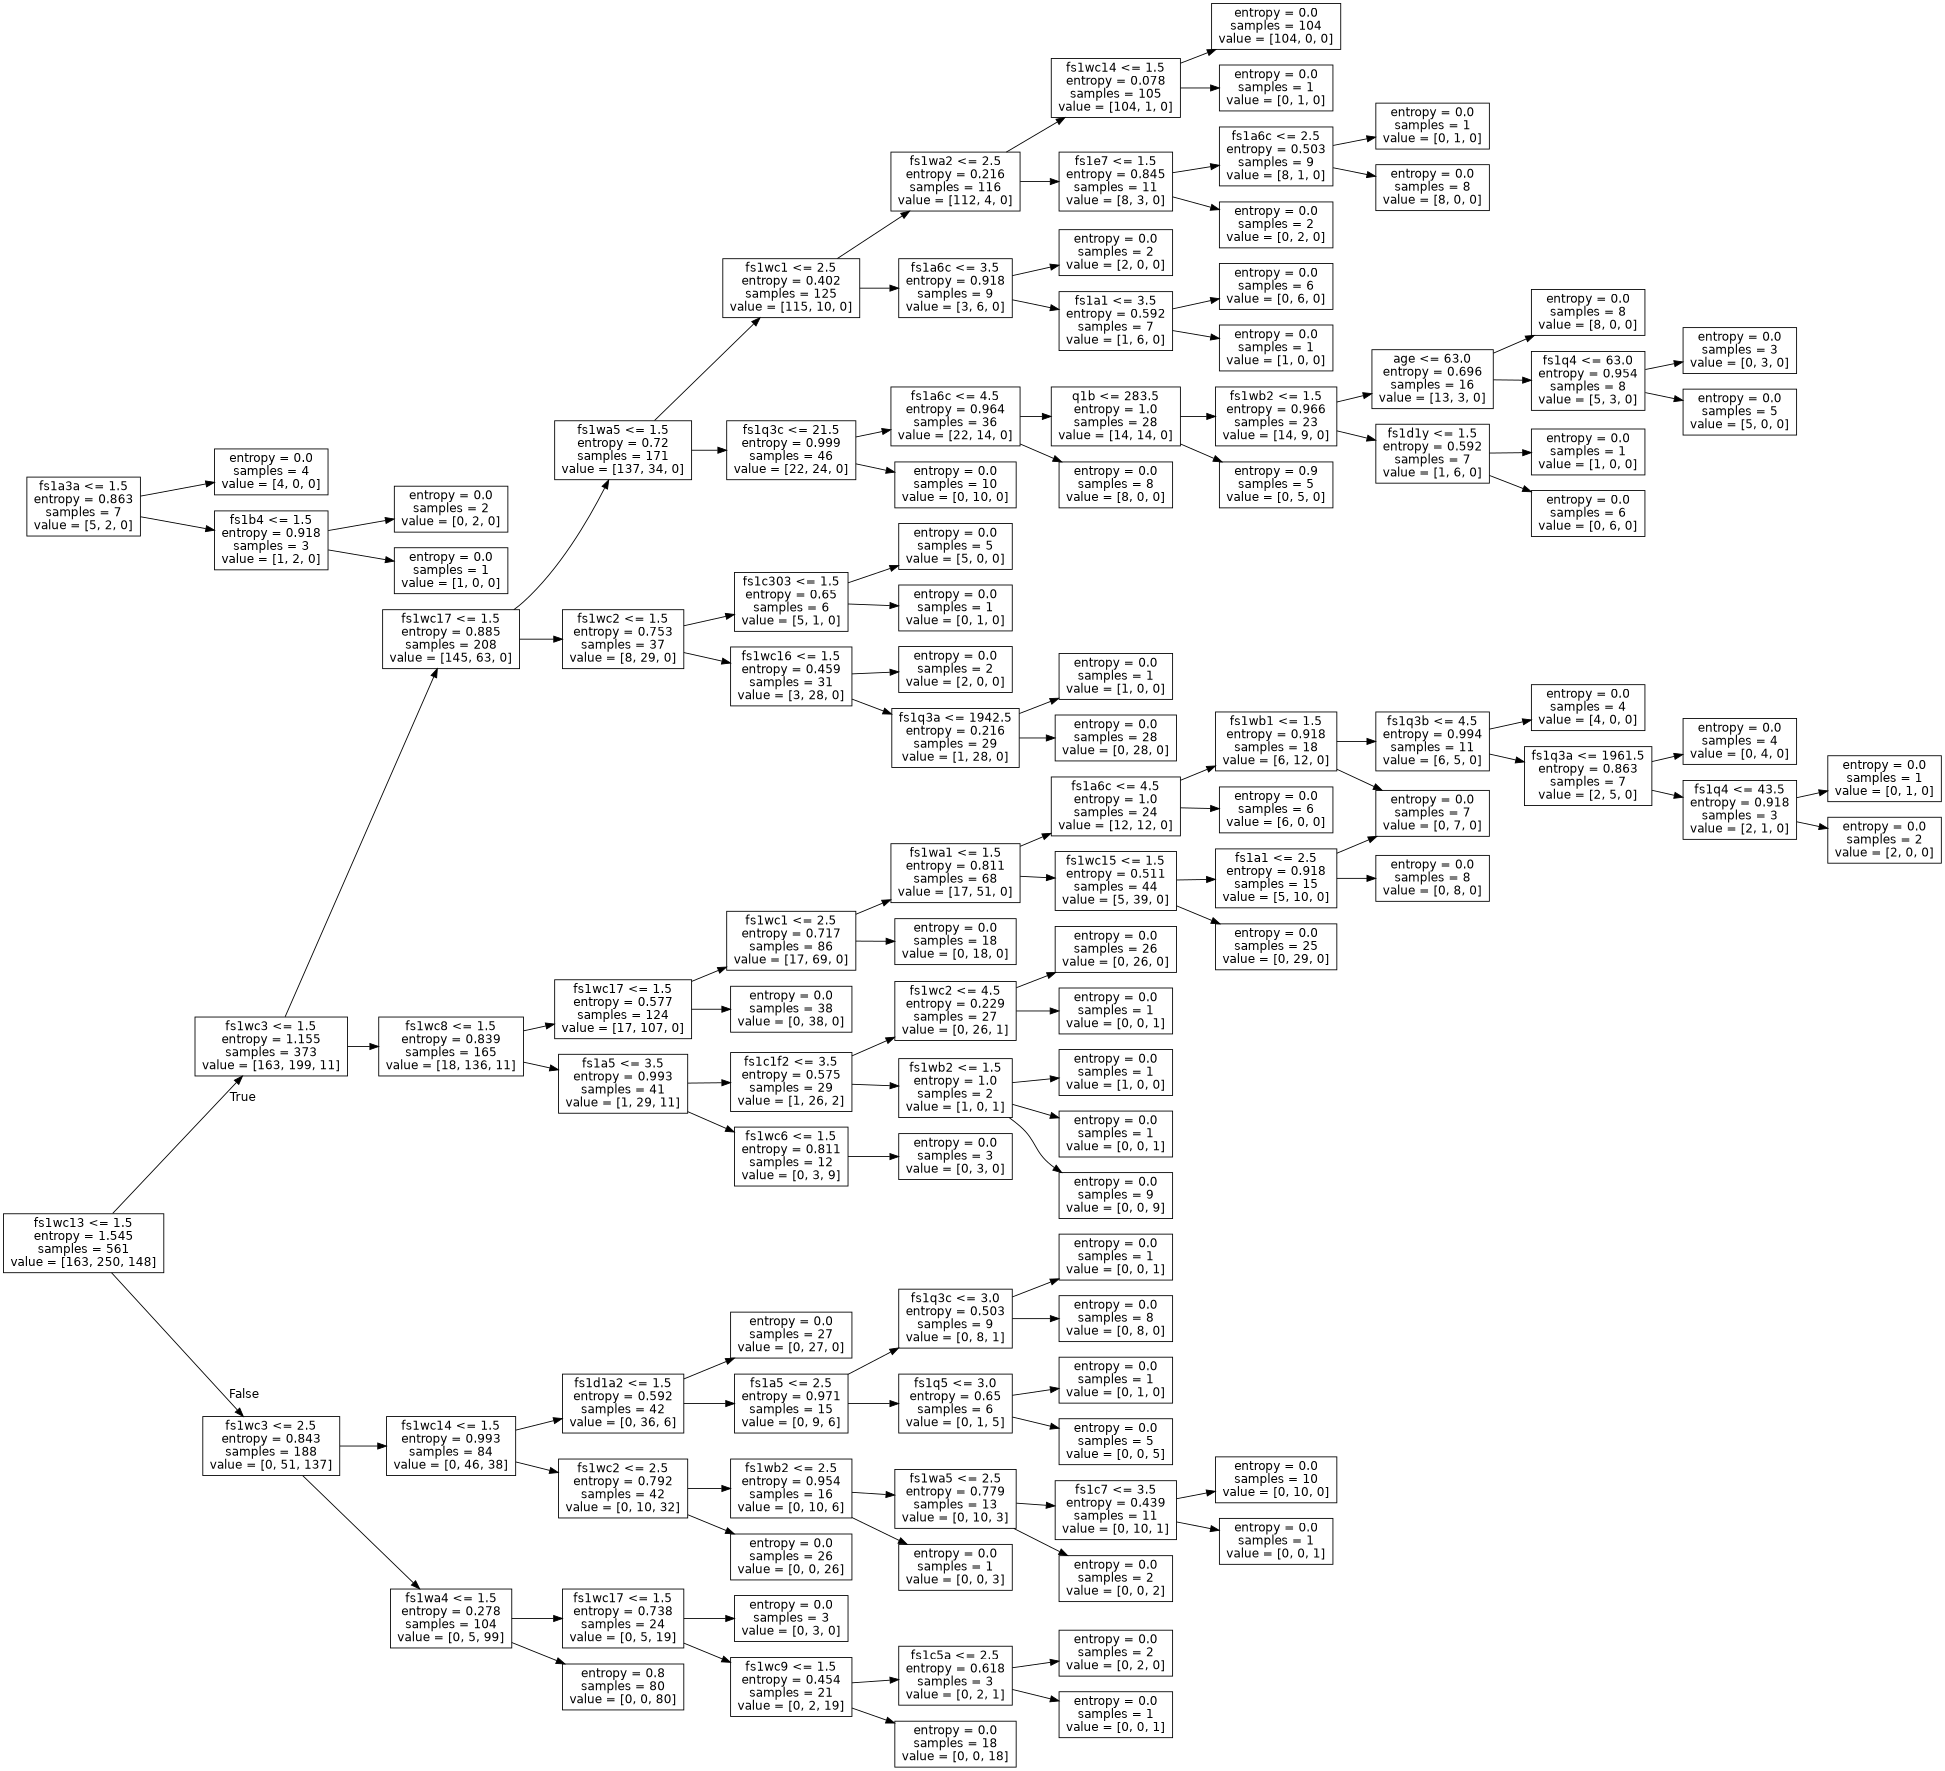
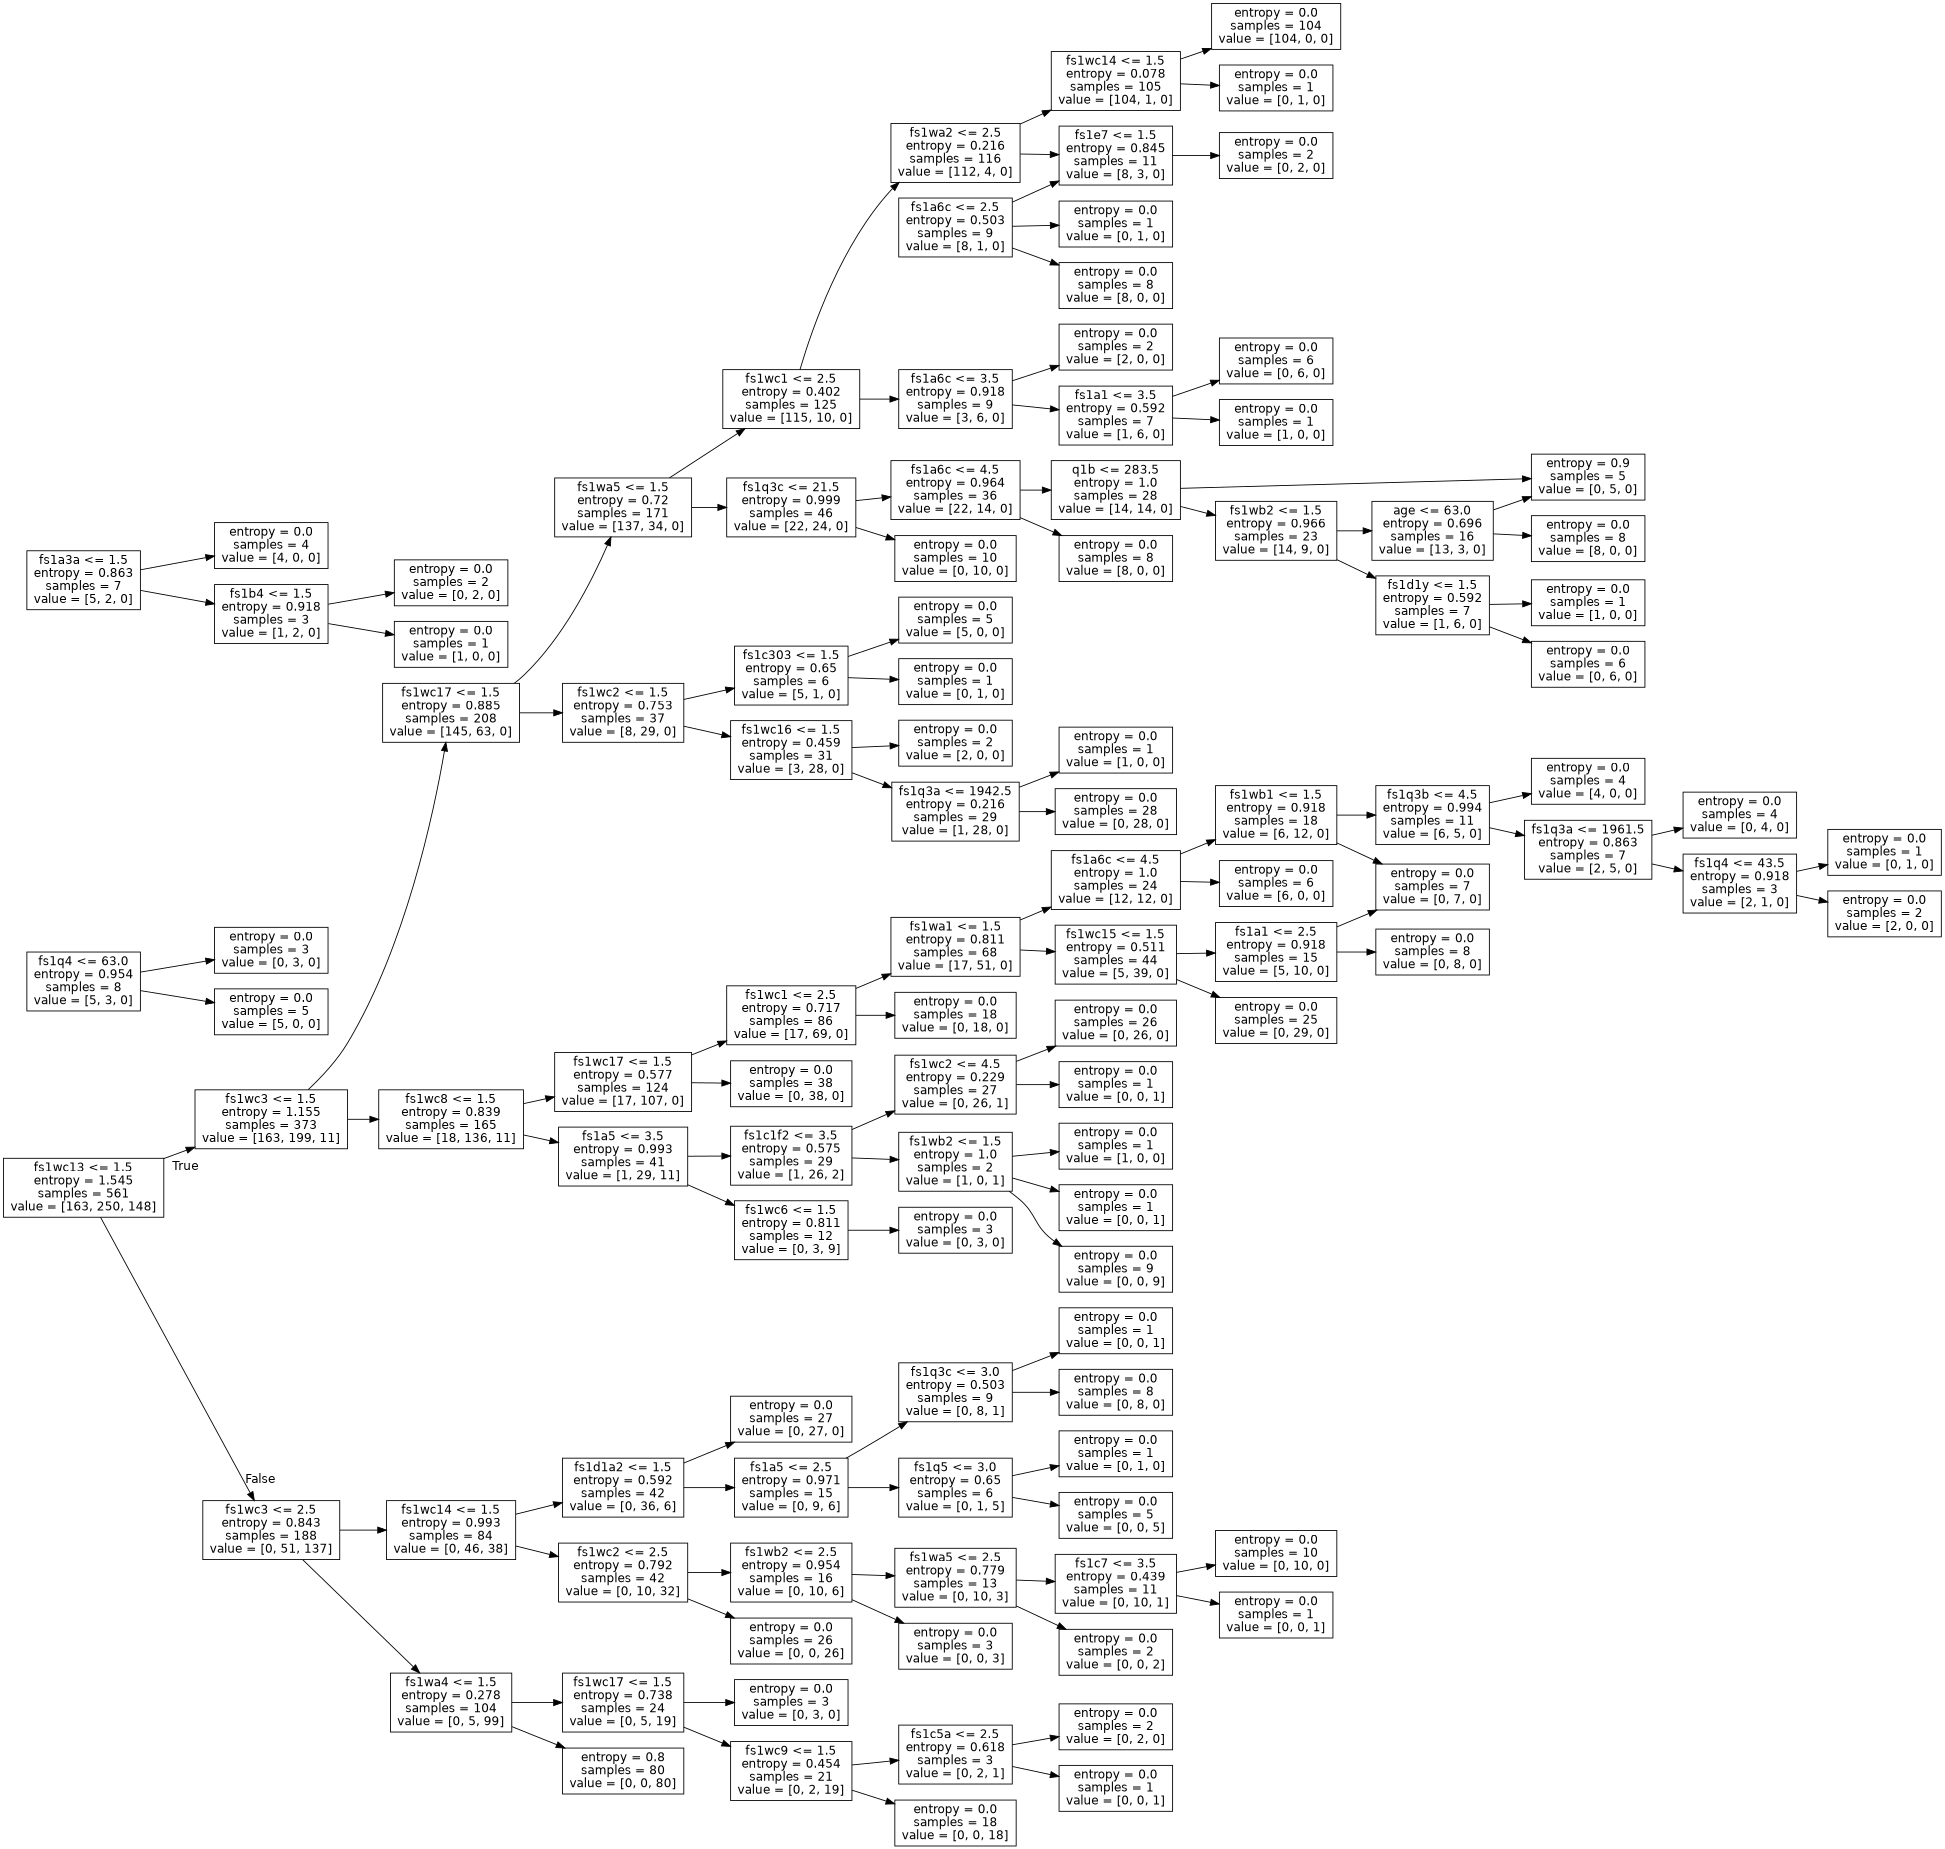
edge "fs1e7 <= 1.5 entropy = 0.845 samples = 11 value = [8, 3, 0]" -> "fs1a6c <= 2.5 entropy = 0.503 samples = 9 value = [8, 1, 0]": reversed
edge "age <= 63.0 entropy = 0.696 samples = 16 value = [13, 3, 0]" -> "fs1q4 <= 63.0 entropy = 0.954 samples = 8 value = [5, 3, 0]": now "age <= 63.0 entropy = 0.696 samples = 16 value = [13, 3, 0]" -> "entropy = 0.9 samples = 5 value = [0, 5, 0]"
node "entropy = 0.0 samples = 1 value = [0, 0, 3]": label "entropy = 0.0 samples = 1 value = [0, 0, 3]" -> "entropy = 0.0 samples = 3 value = [0, 0, 3]"
